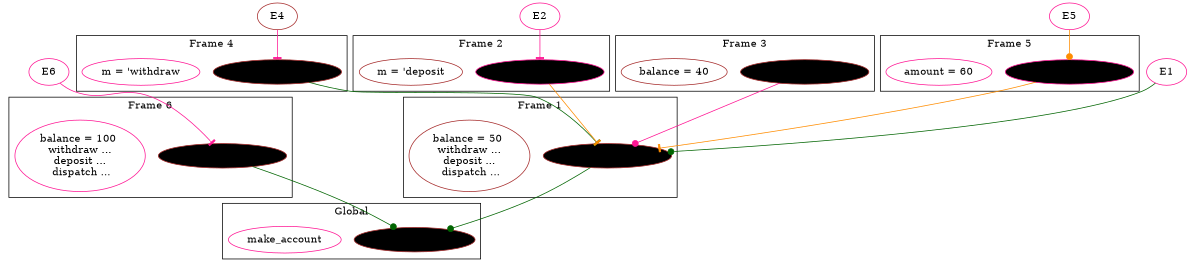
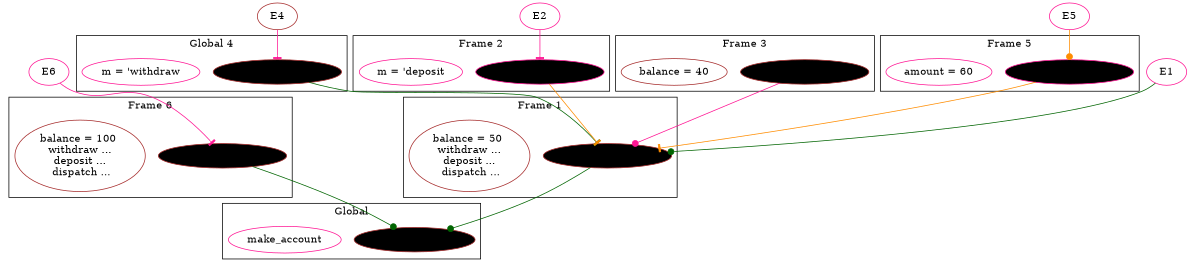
cluster "Frame 4": label "Frame 4" -> "Global 4"
node "m = 'deposit": color brown -> deeppink
node "balance = 100 withdraw ... deposit ... dispatch ...": color deeppink -> brown
